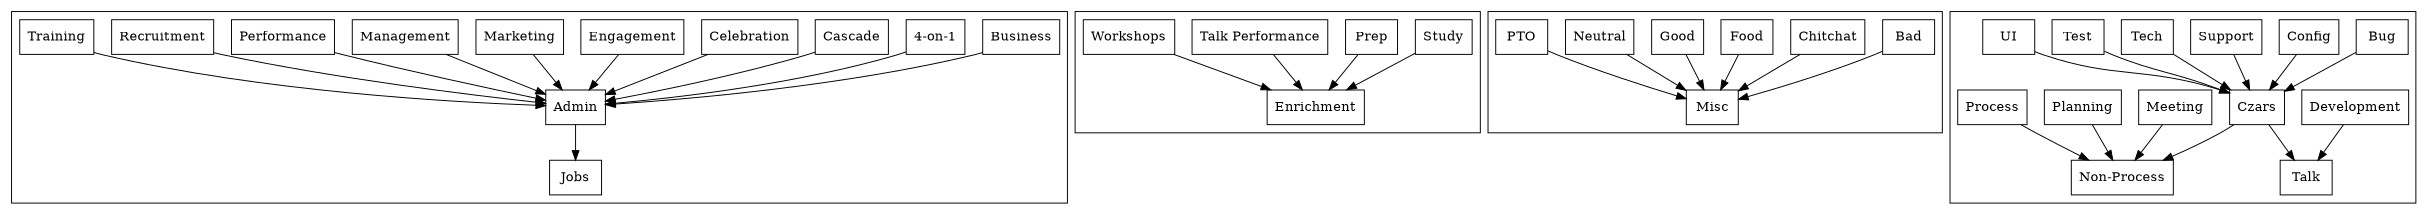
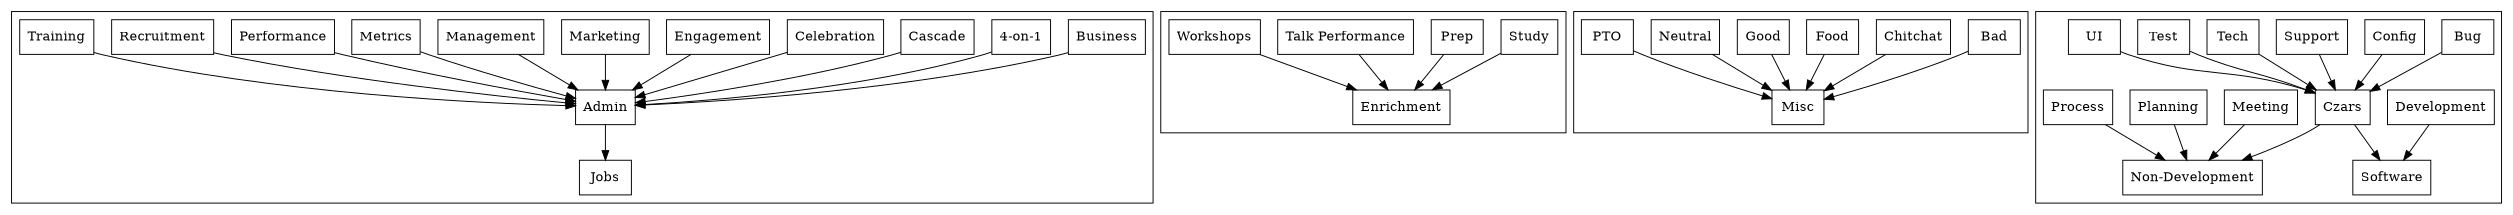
node "Metrics": added
node "Non-Process": label "Non-Process" -> "Non-Development"
node "Talk": label "Talk" -> "Software"
